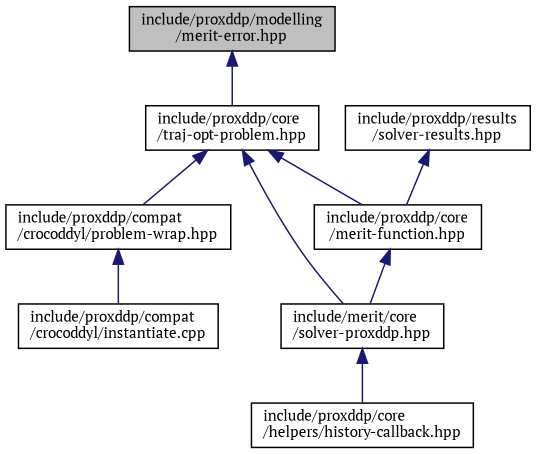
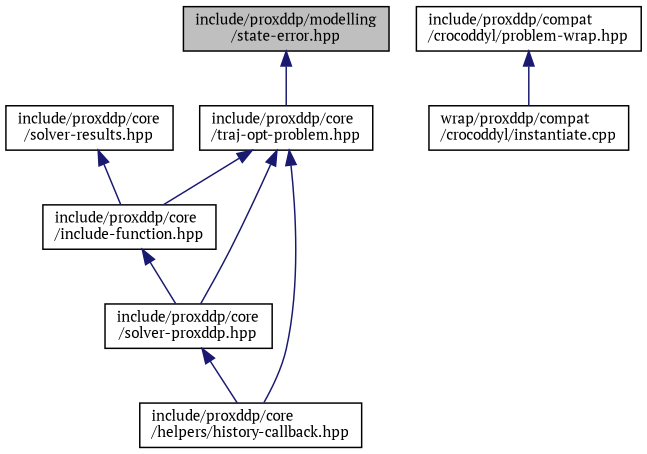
node "include/proxddp/modelling /merit-error.hpp": label "include/proxddp/modelling /merit-error.hpp" -> "include/proxddp/modelling /state-error.hpp"
node "include/proxddp/results /solver-results.hpp": label "include/proxddp/results /solver-results.hpp" -> "include/proxddp/core /solver-results.hpp"
edge "include/proxddp/compat /crocoddyl/problem-wrap.hpp" -> "include/proxddp/core /traj-opt-problem.hpp": now "include/proxddp/core /helpers/history-callback.hpp" -> "include/proxddp/core /traj-opt-problem.hpp"
node "include/proxddp/core /merit-function.hpp": label "include/proxddp/core /merit-function.hpp" -> "include/proxddp/core /include-function.hpp"
node "include/proxddp/compat /crocoddyl/instantiate.cpp": label "include/proxddp/compat /crocoddyl/instantiate.cpp" -> "wrap/proxddp/compat /crocoddyl/instantiate.cpp"
node "include/merit/core /solver-proxddp.hpp": label "include/merit/core /solver-proxddp.hpp" -> "include/proxddp/core /solver-proxddp.hpp"
